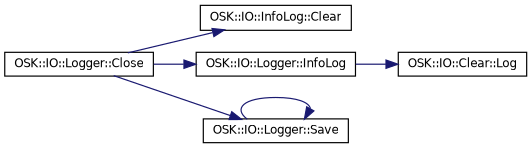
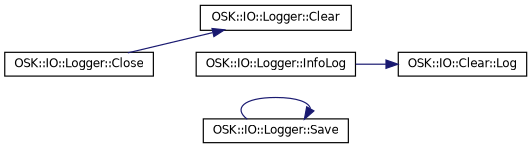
node "OSK::IO::InfoLog::Clear": label "OSK::IO::InfoLog::Clear" -> "OSK::IO::Logger::Clear"
edge "OSK::IO::Logger::Close" -> "OSK::IO::Logger::InfoLog": removed
edge "OSK::IO::Logger::Close" -> "OSK::IO::Logger::Save": removed
